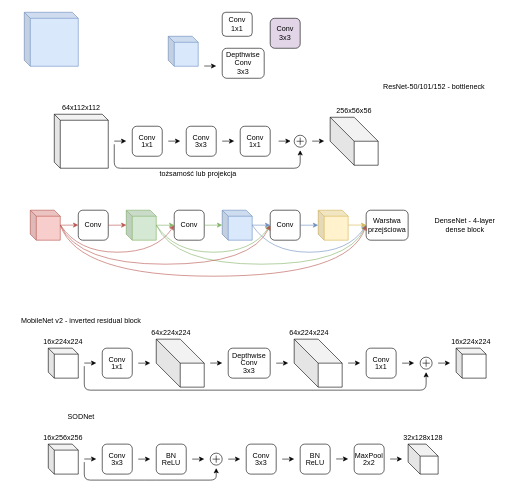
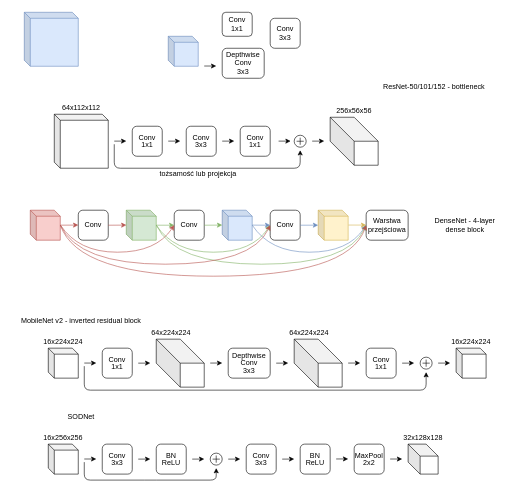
node "Conv 3x3": fillcolor #e1d5e7 -> #ffffff
